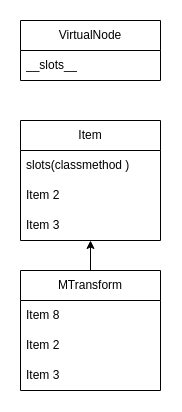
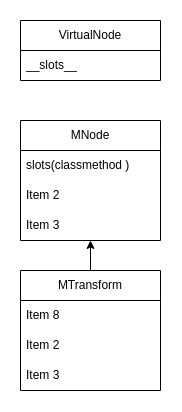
node "Item": label "Item" -> "MNode"
